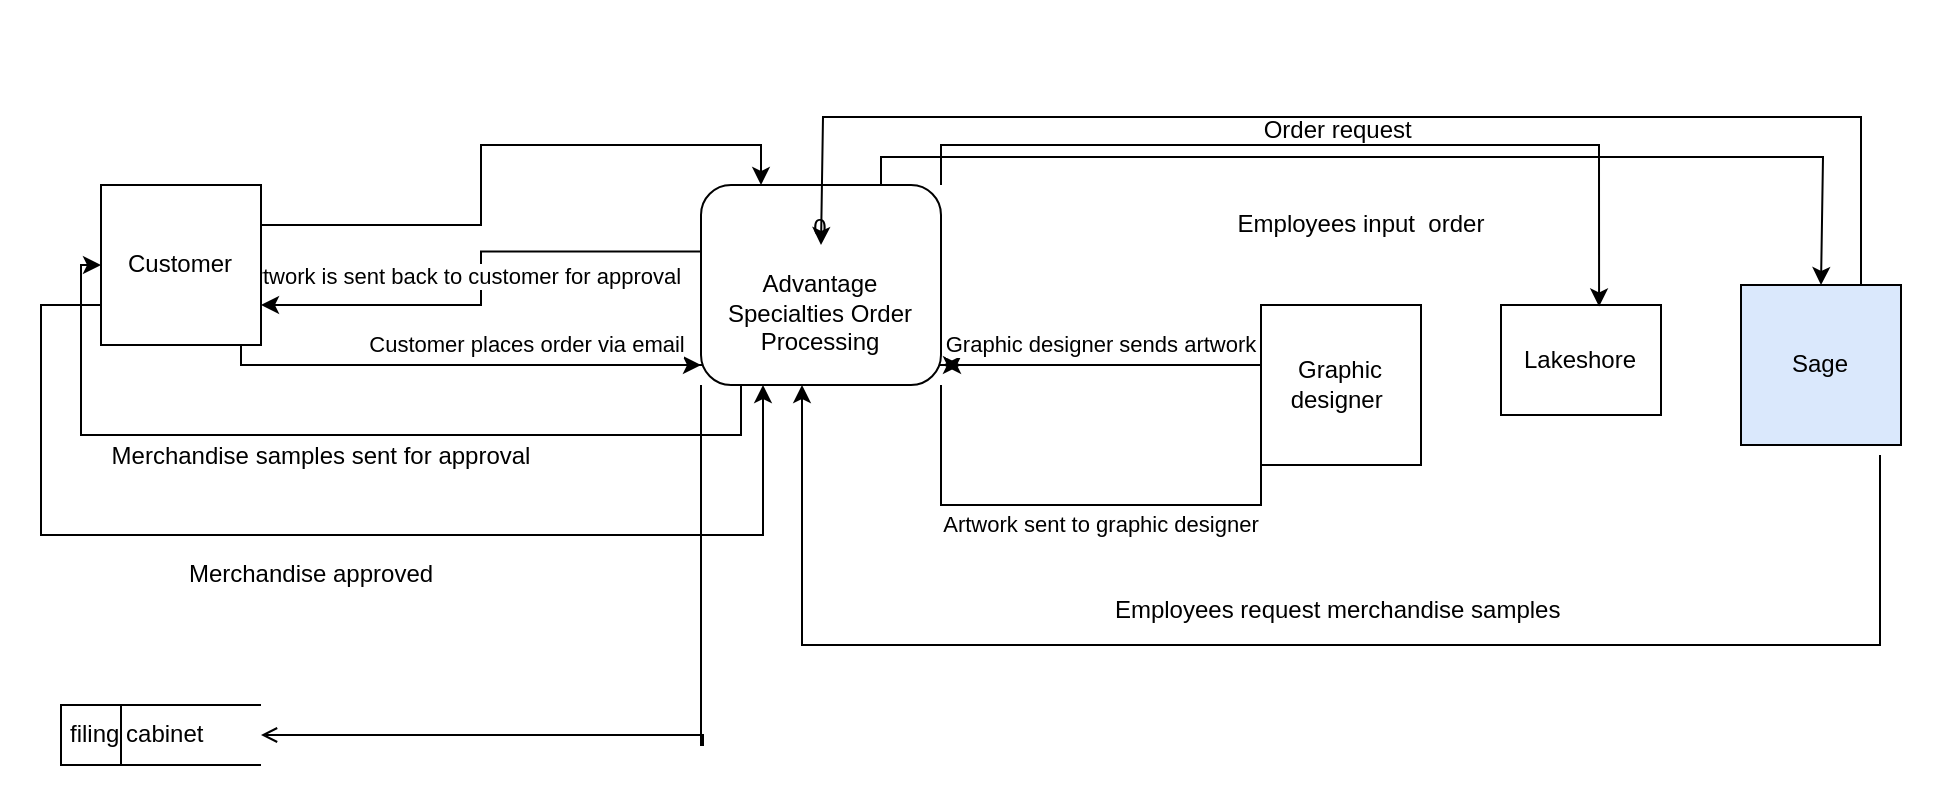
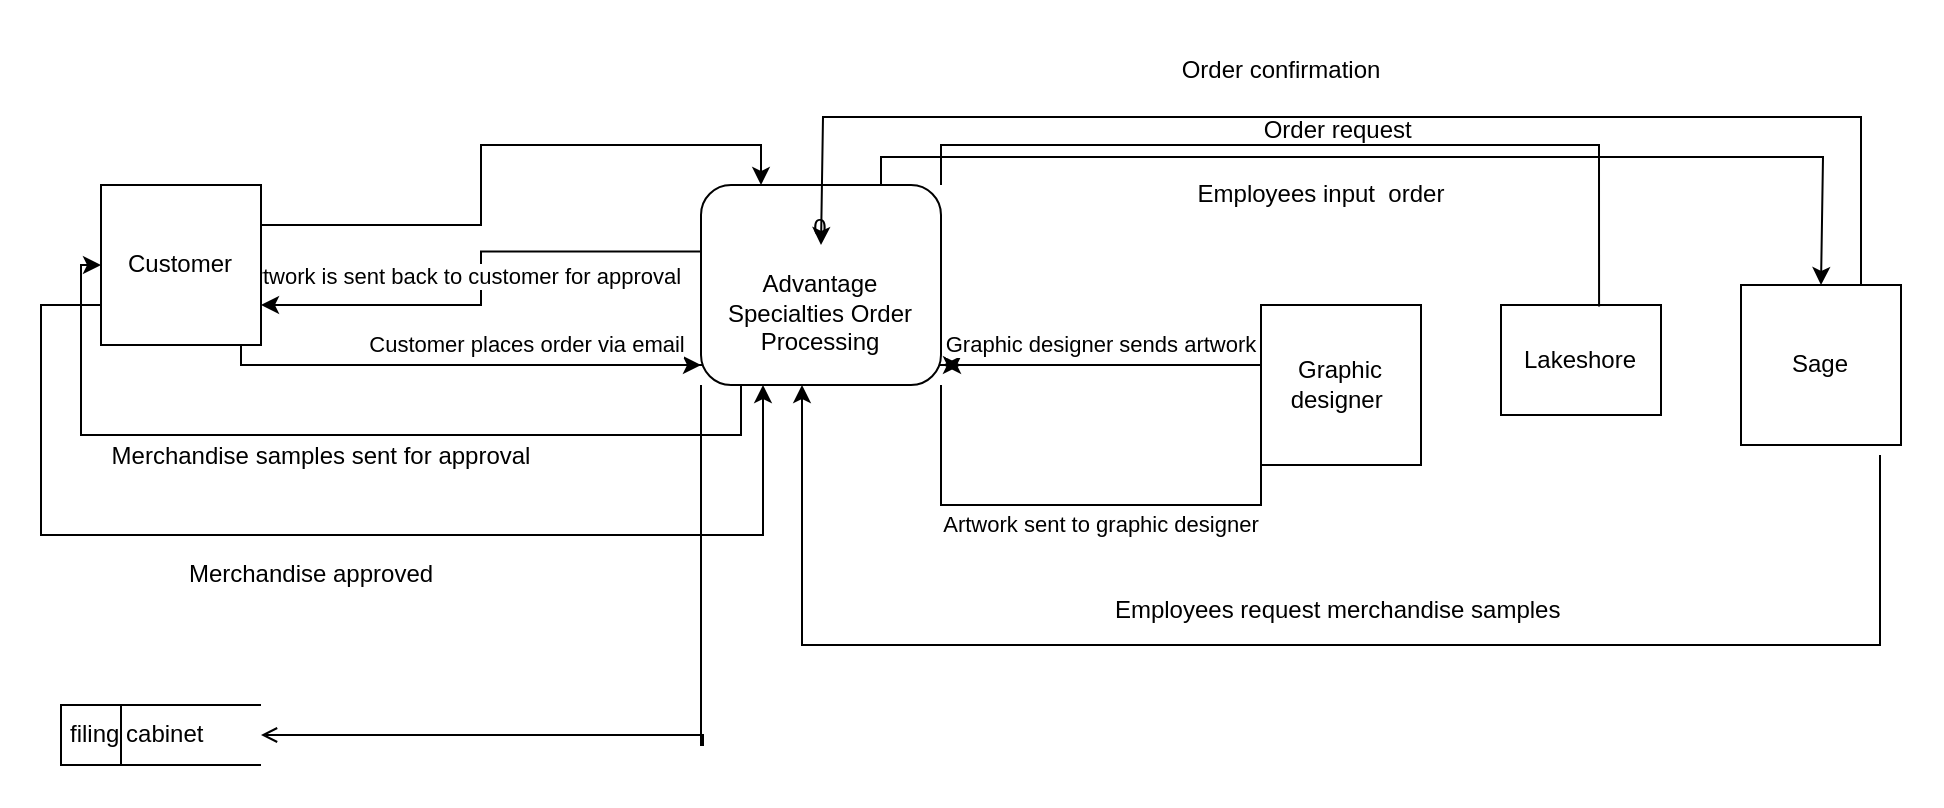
node "Order confirmation": added
node "Employees input order": moved (1361, 225) -> (1321, 195)
edge "0 Advantage Specialties Order Processing" -> "Lakeshore": arrowhead classic -> none
node "Sage": fillcolor #dae8fc -> #ffffff
